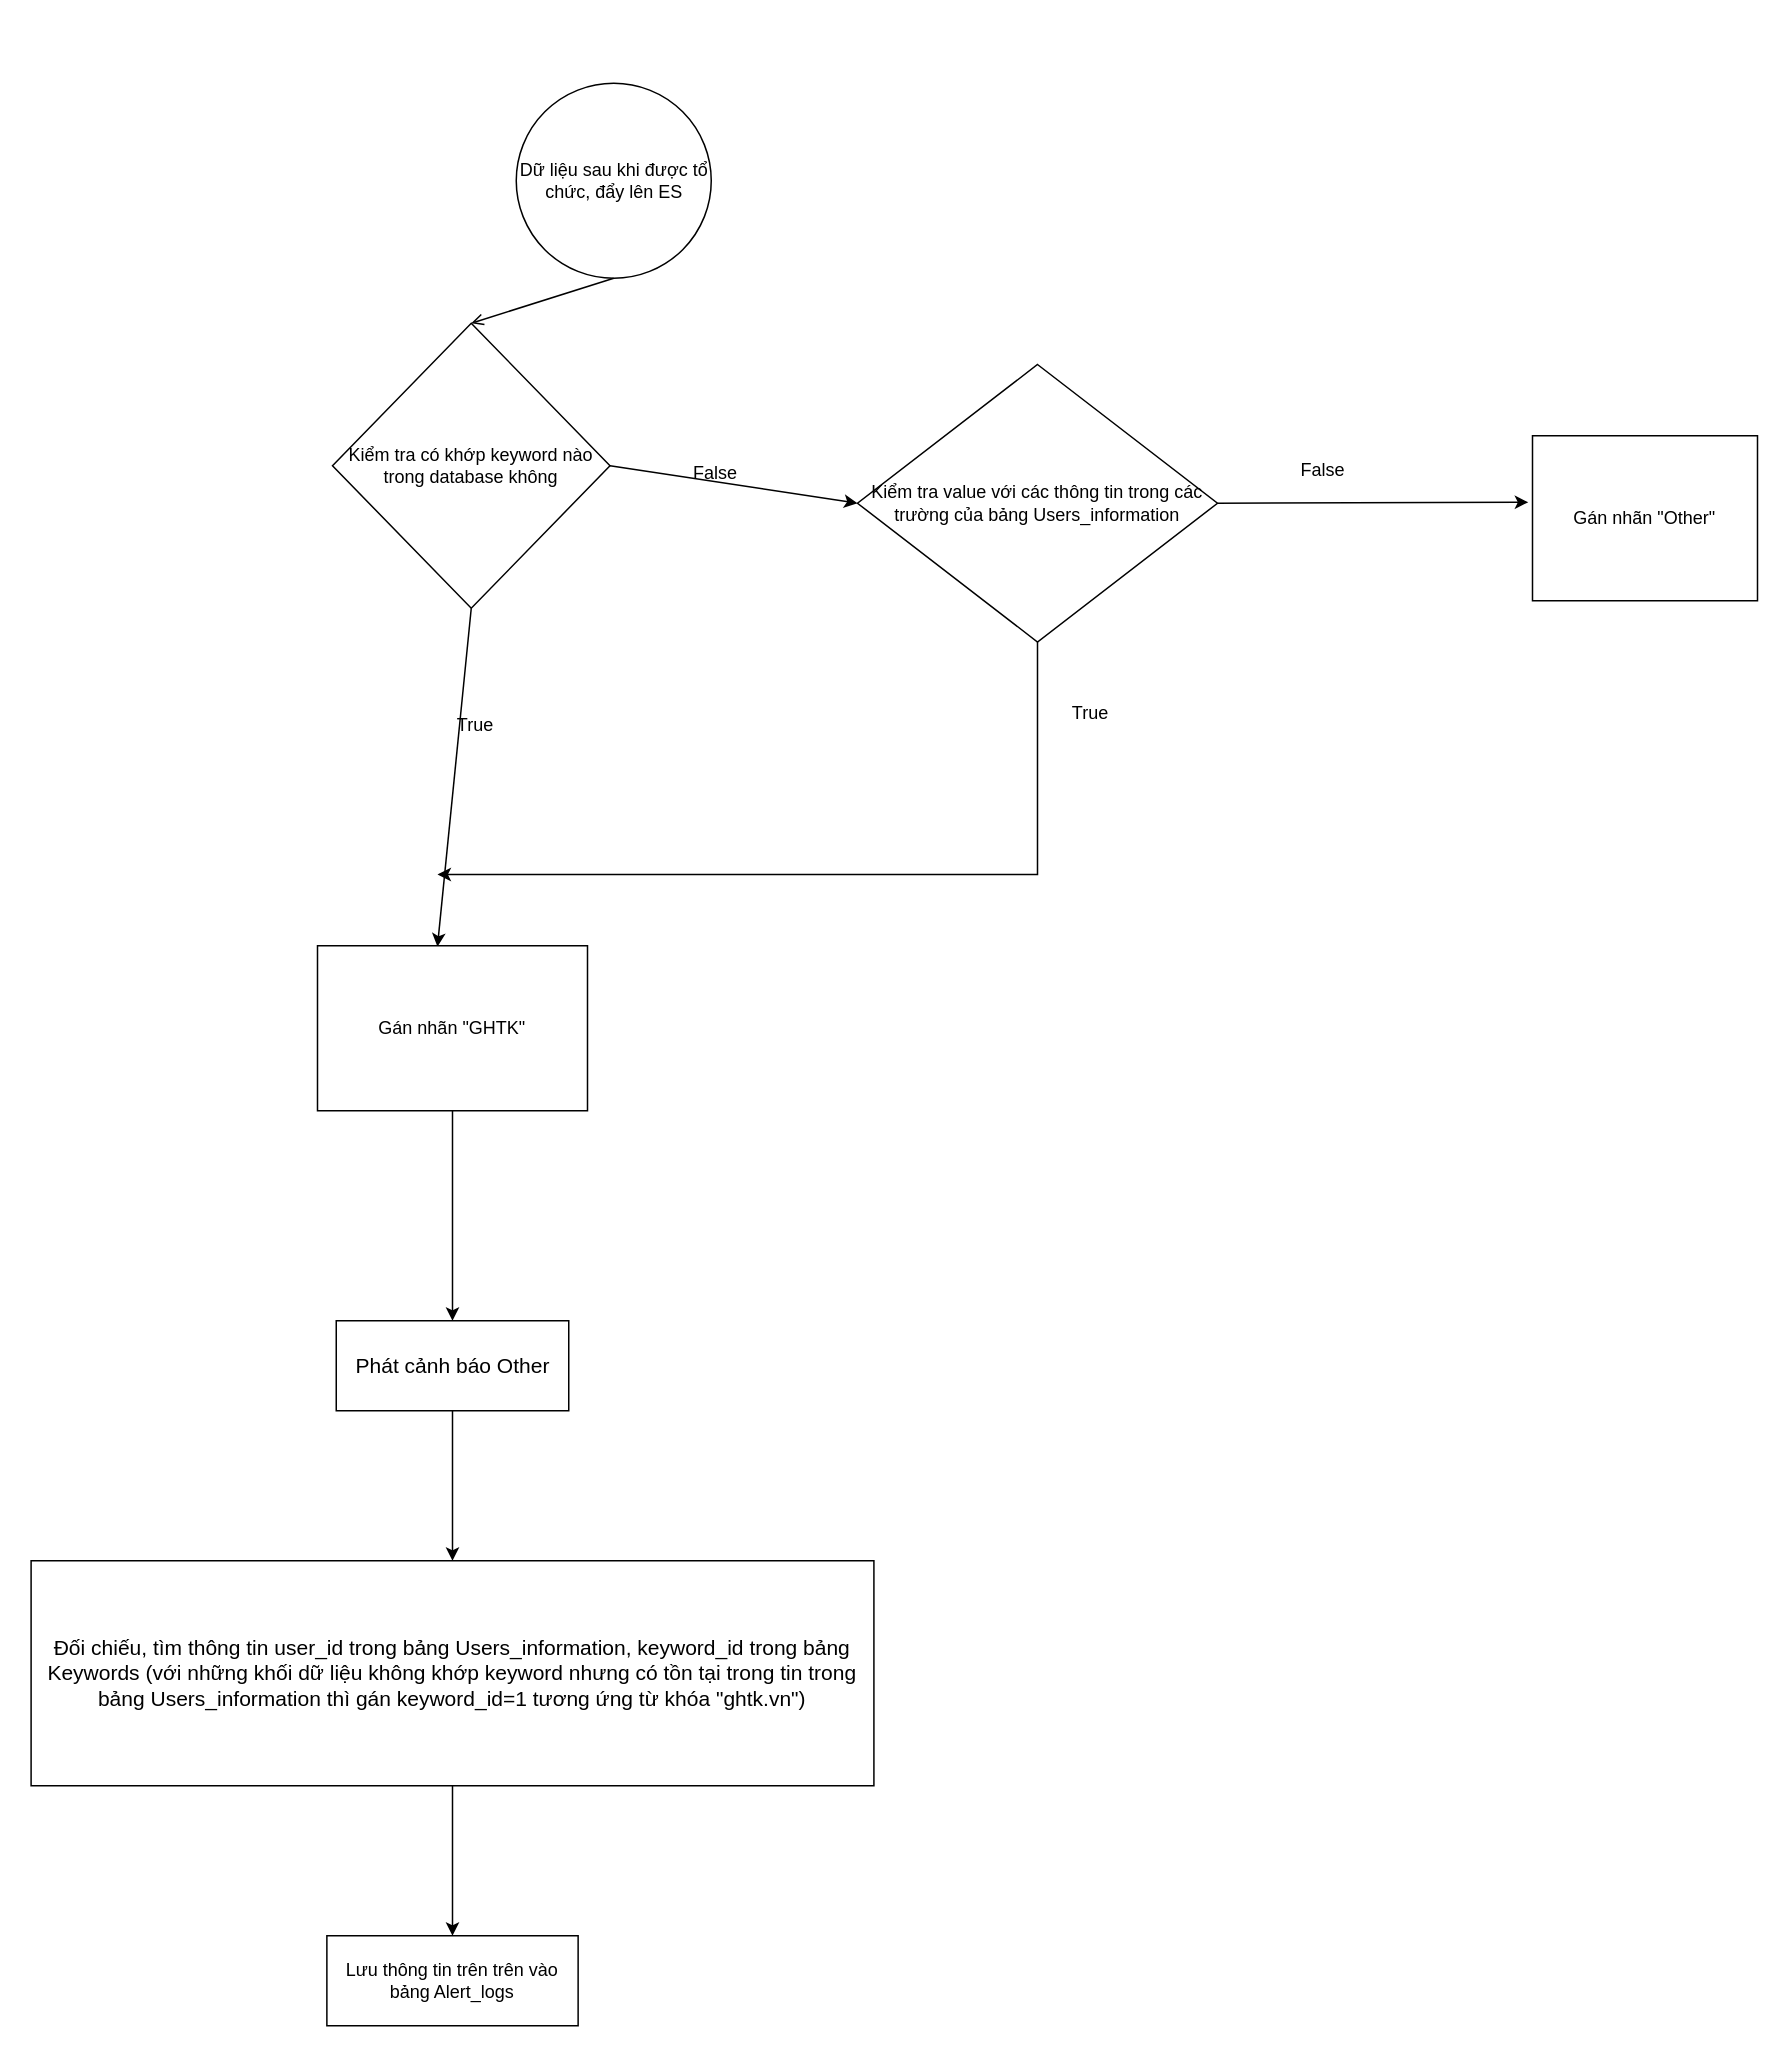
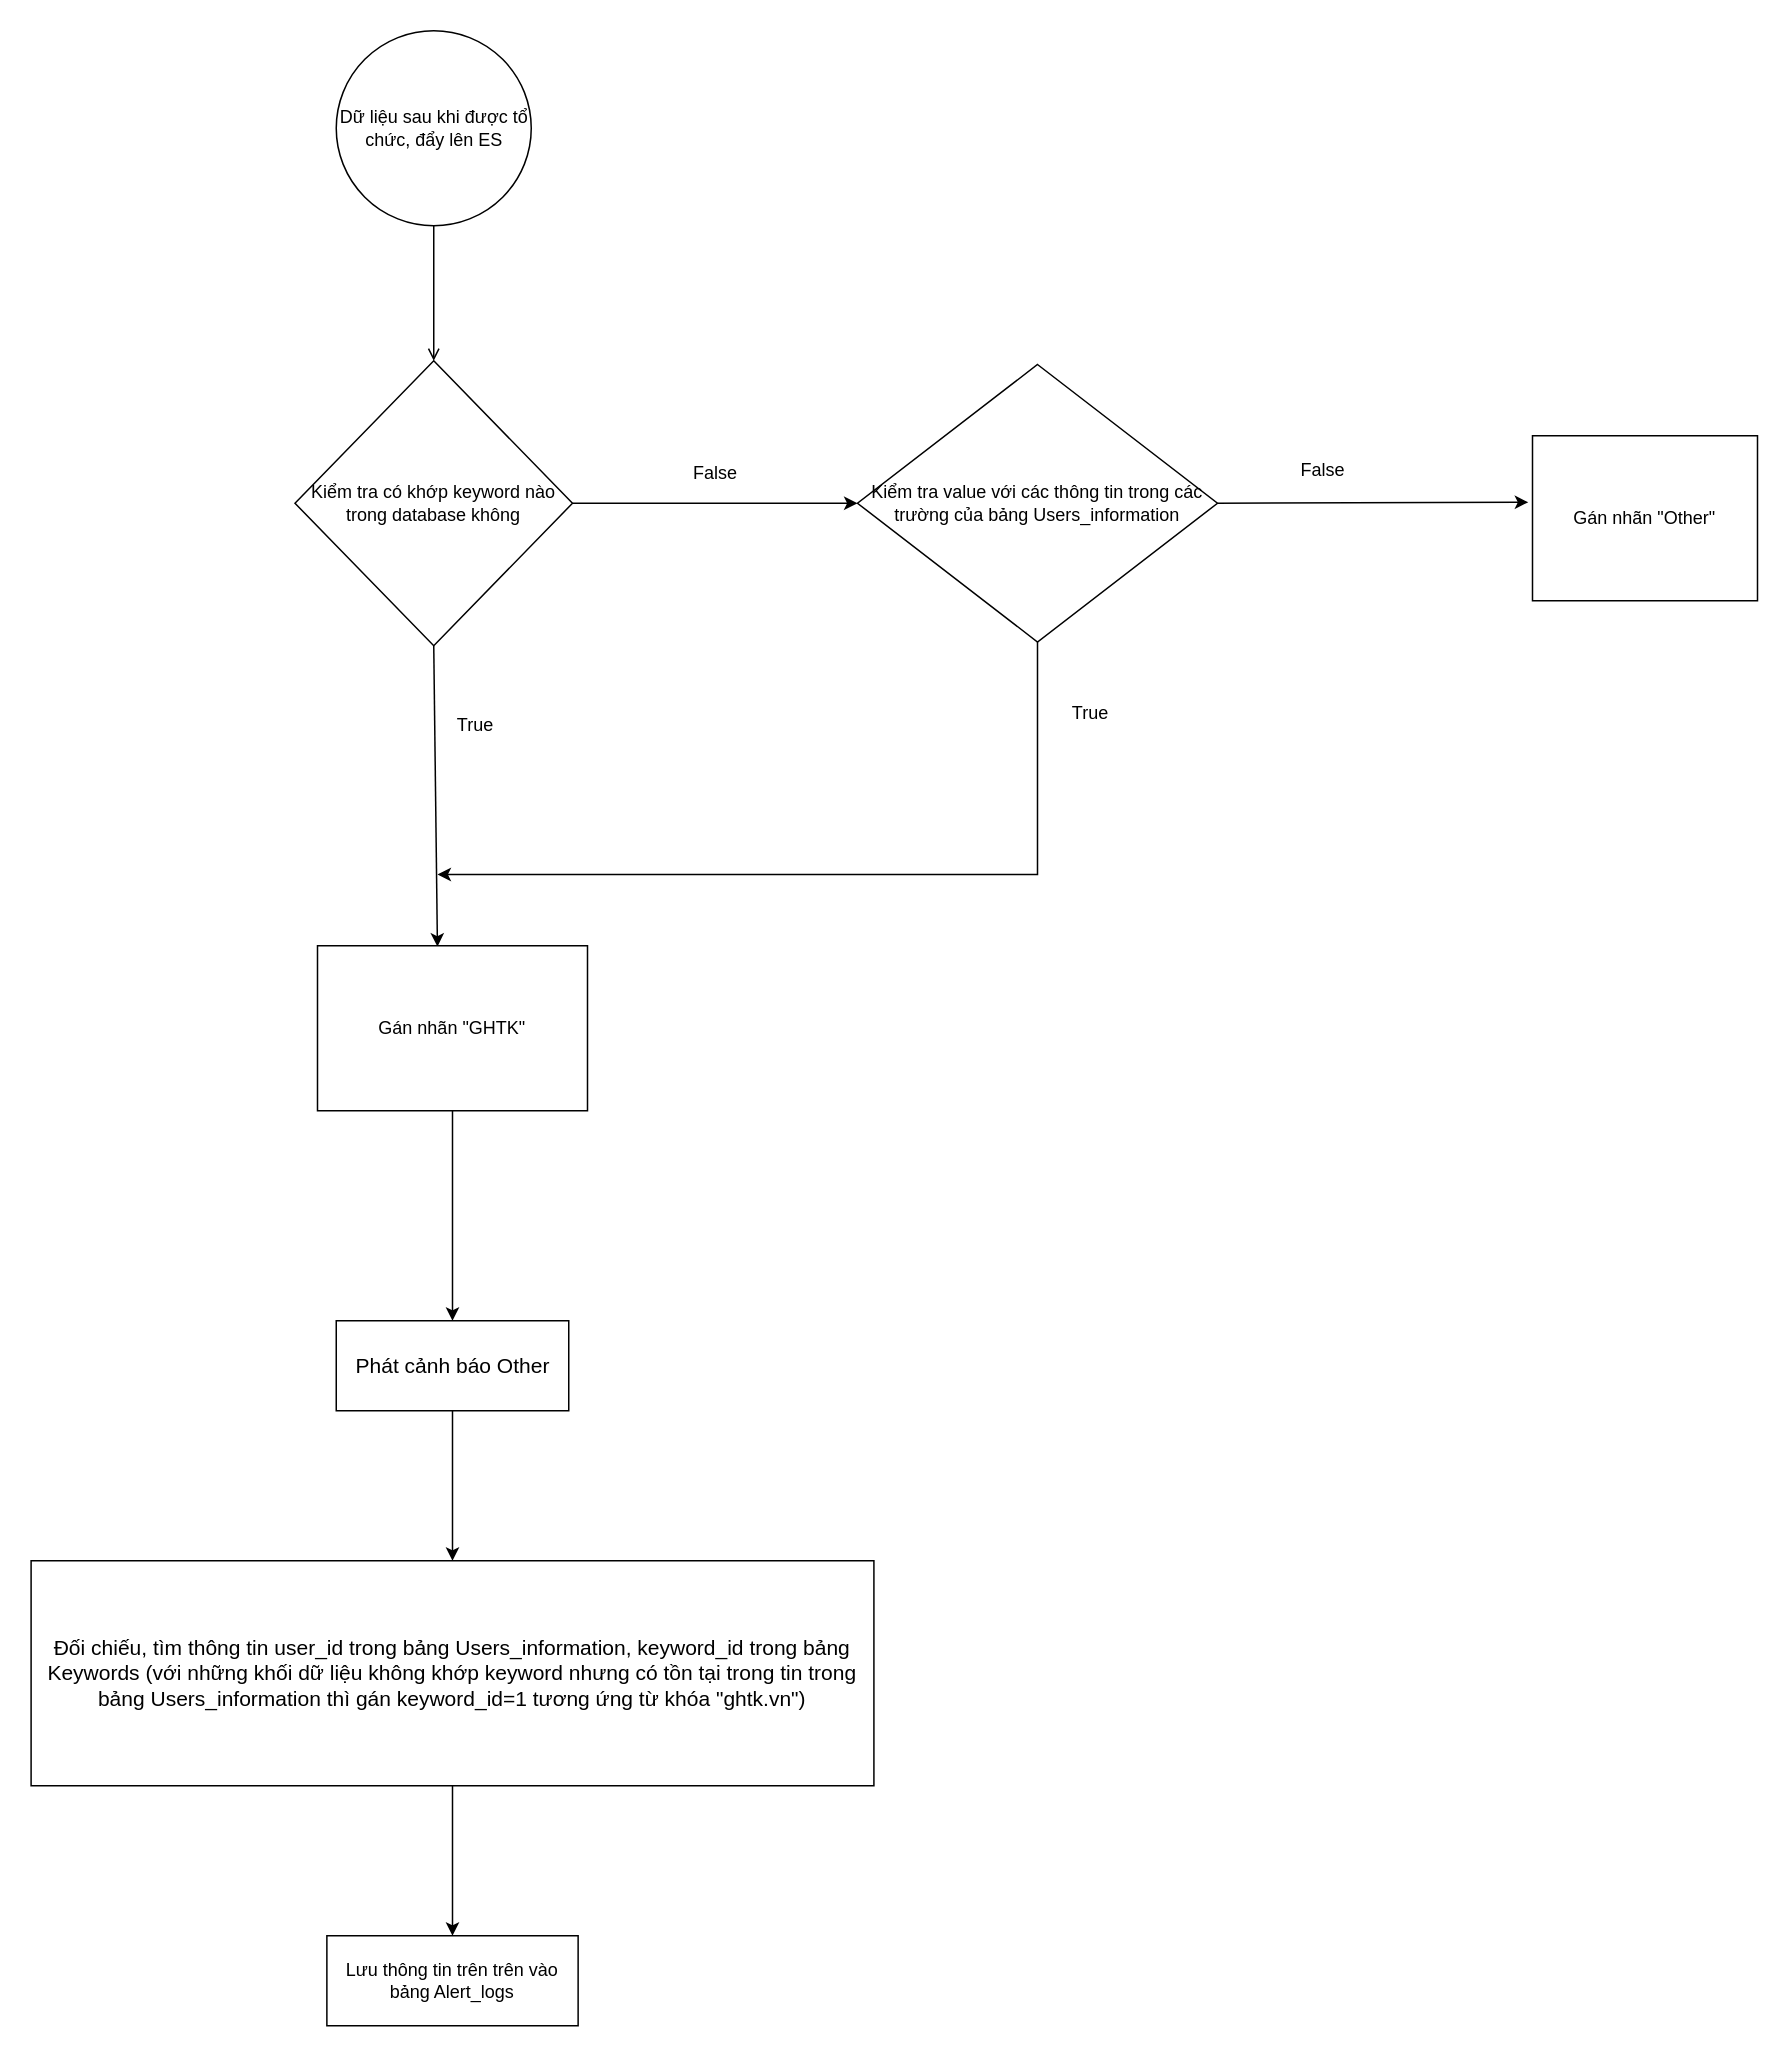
node "Dữ liệu sau khi được tổ chức, đẩy lên ES": moved (614, 181) -> (434, 128)
node "Kiểm tra có khớp keyword nào trong database không": moved (471, 466) -> (434, 503)
